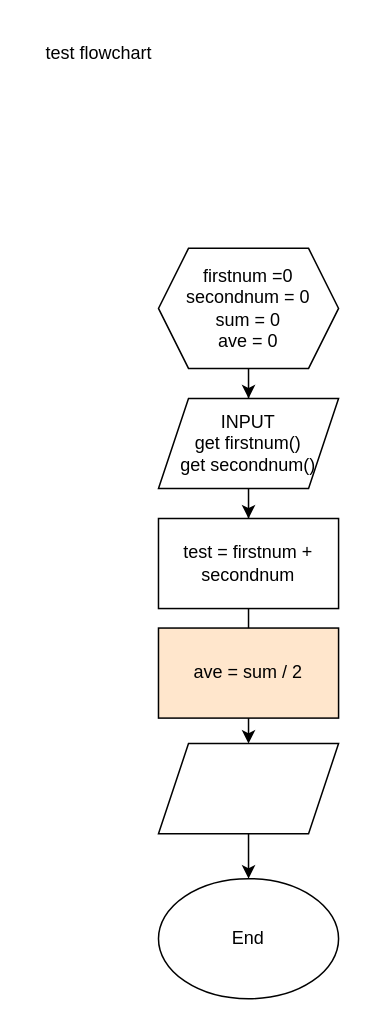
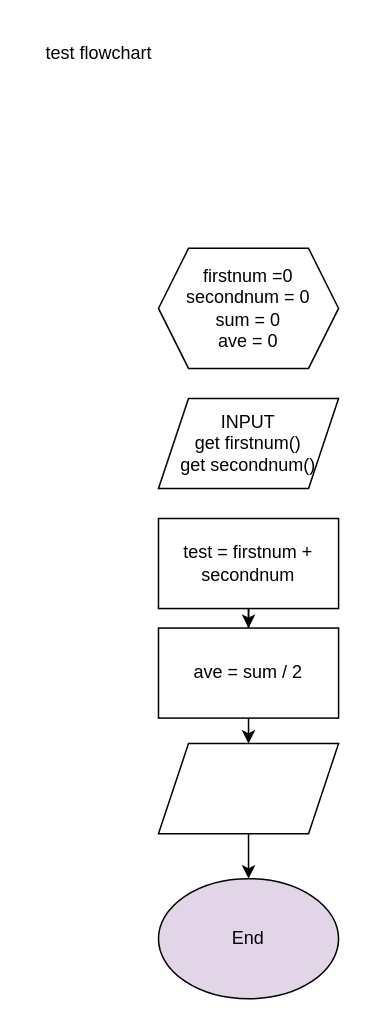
edge "firstnum =0 secondnum = 0 sum = 0 ave = 0" -> "INPUT get firstnum() get secondnum()": removed
edge "INPUT get firstnum() get secondnum()" -> "test = firstnum + secondnum": removed
edge "test = firstnum + secondnum" -> "ave = sum / 2": added
node "ave = sum / 2": fillcolor #ffe6cc -> #ffffff
node "End": fillcolor #ffffff -> #e1d5e7
